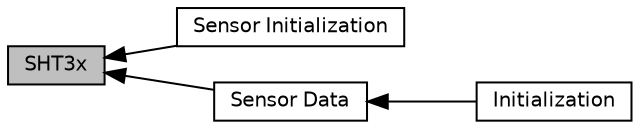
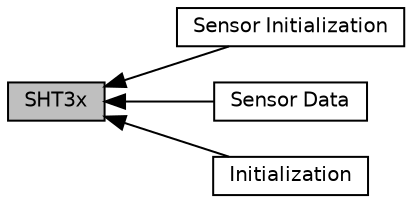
edge "Initialization" -> "Sensor Data": now "Initialization" -> "SHT3x"
